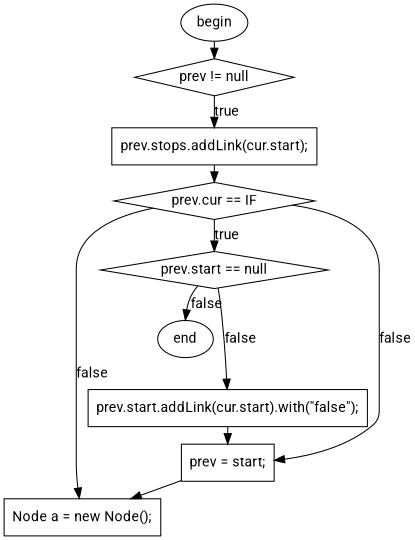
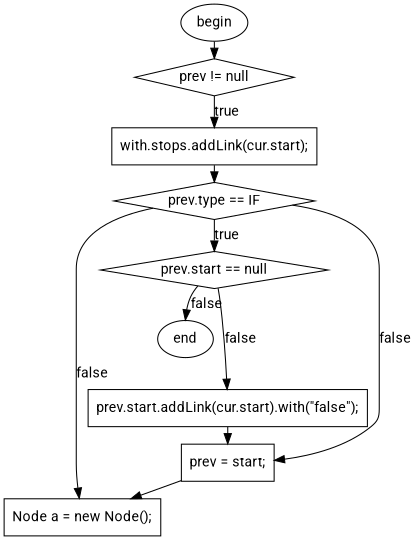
node "prev.stops.addLink(cur.start);": label "prev.stops.addLink(cur.start);" -> "with.stops.addLink(cur.start);"
node "prev.cur == IF": label "prev.cur == IF" -> "prev.type == IF"
